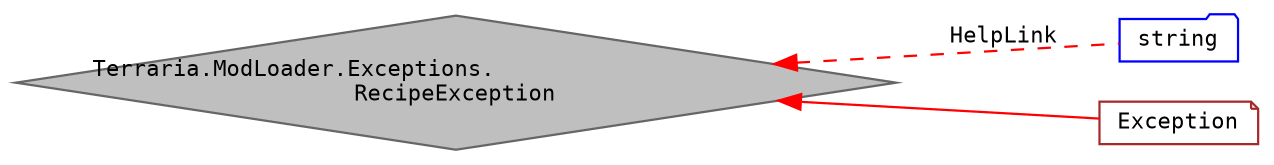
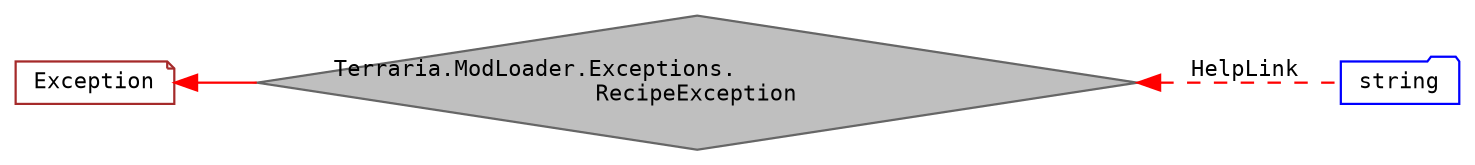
edge "Exception" -> "Terraria.ModLoader.Exceptions. RecipeException": reversed
